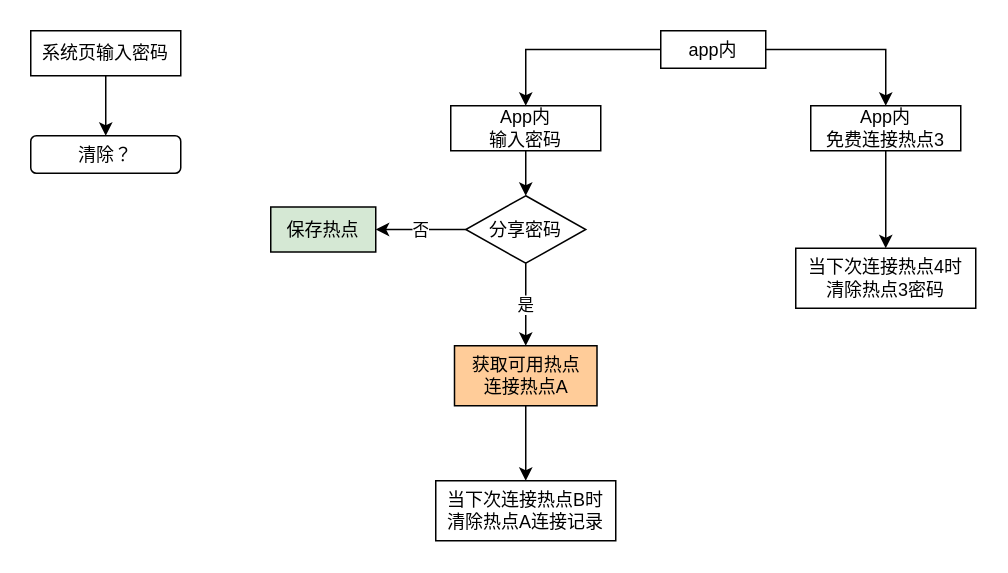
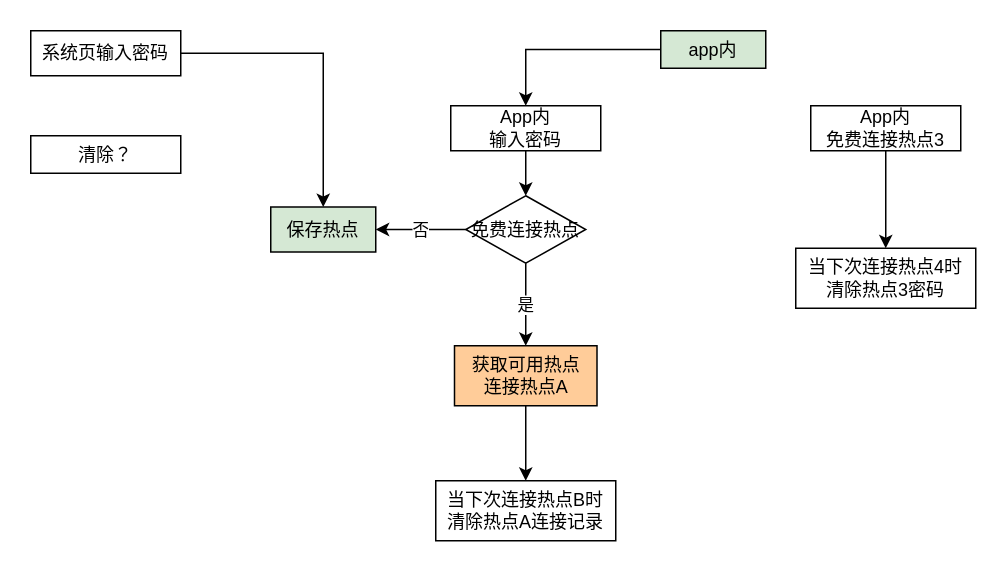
node "app内": fillcolor #ffffff -> #d5e8d4
edge "app内" -> "App内 免费连接热点3": removed
edge "系统页输入密码" -> "清除？": now "系统页输入密码" -> "保存热点"
node "清除？": shape rounded rectangle -> rectangle
node "分享密码": label "分享密码" -> "免费连接热点"
